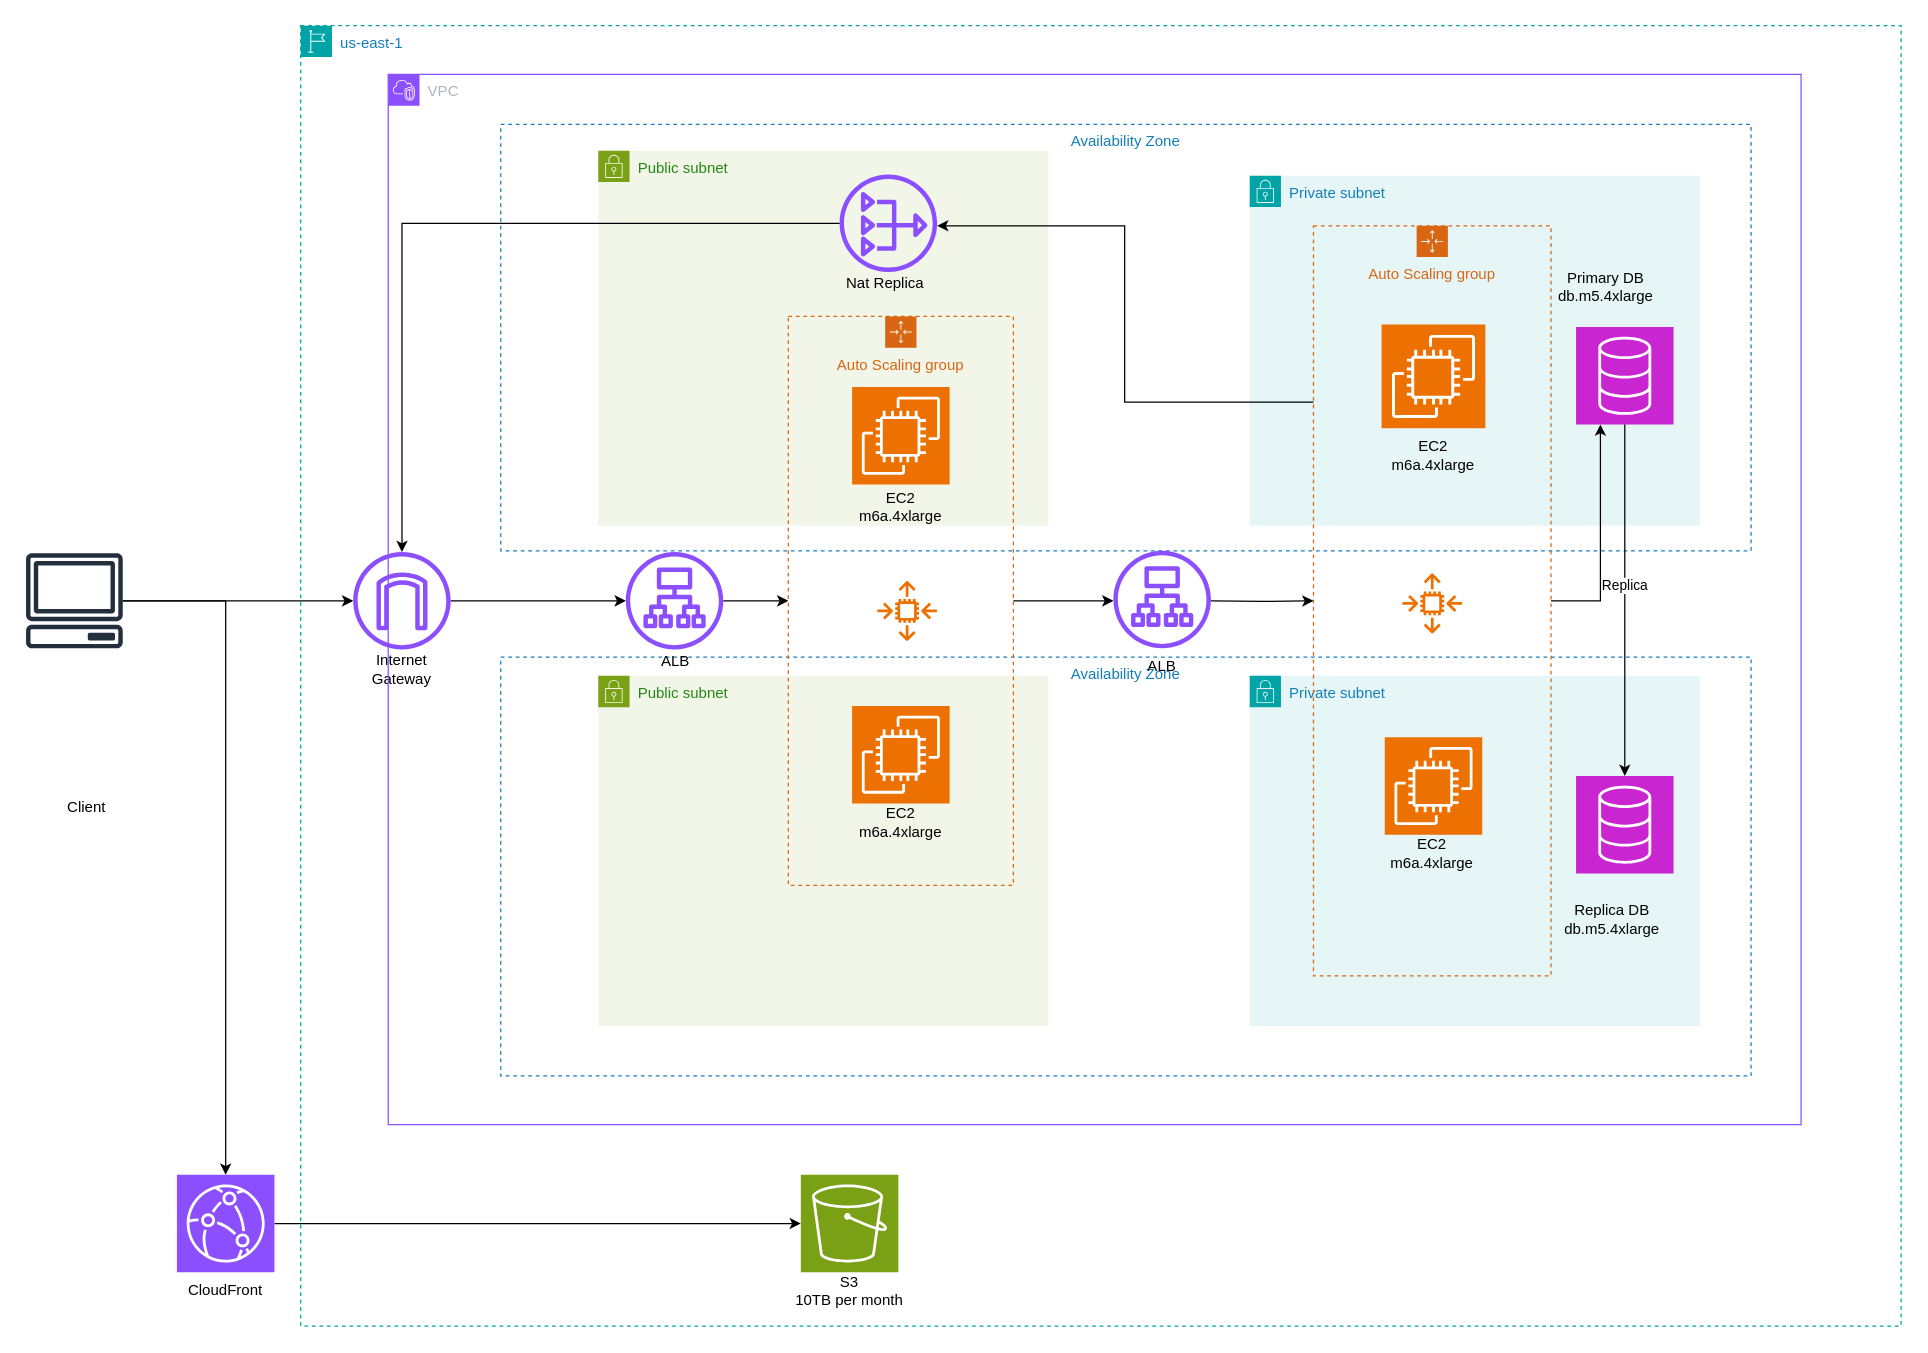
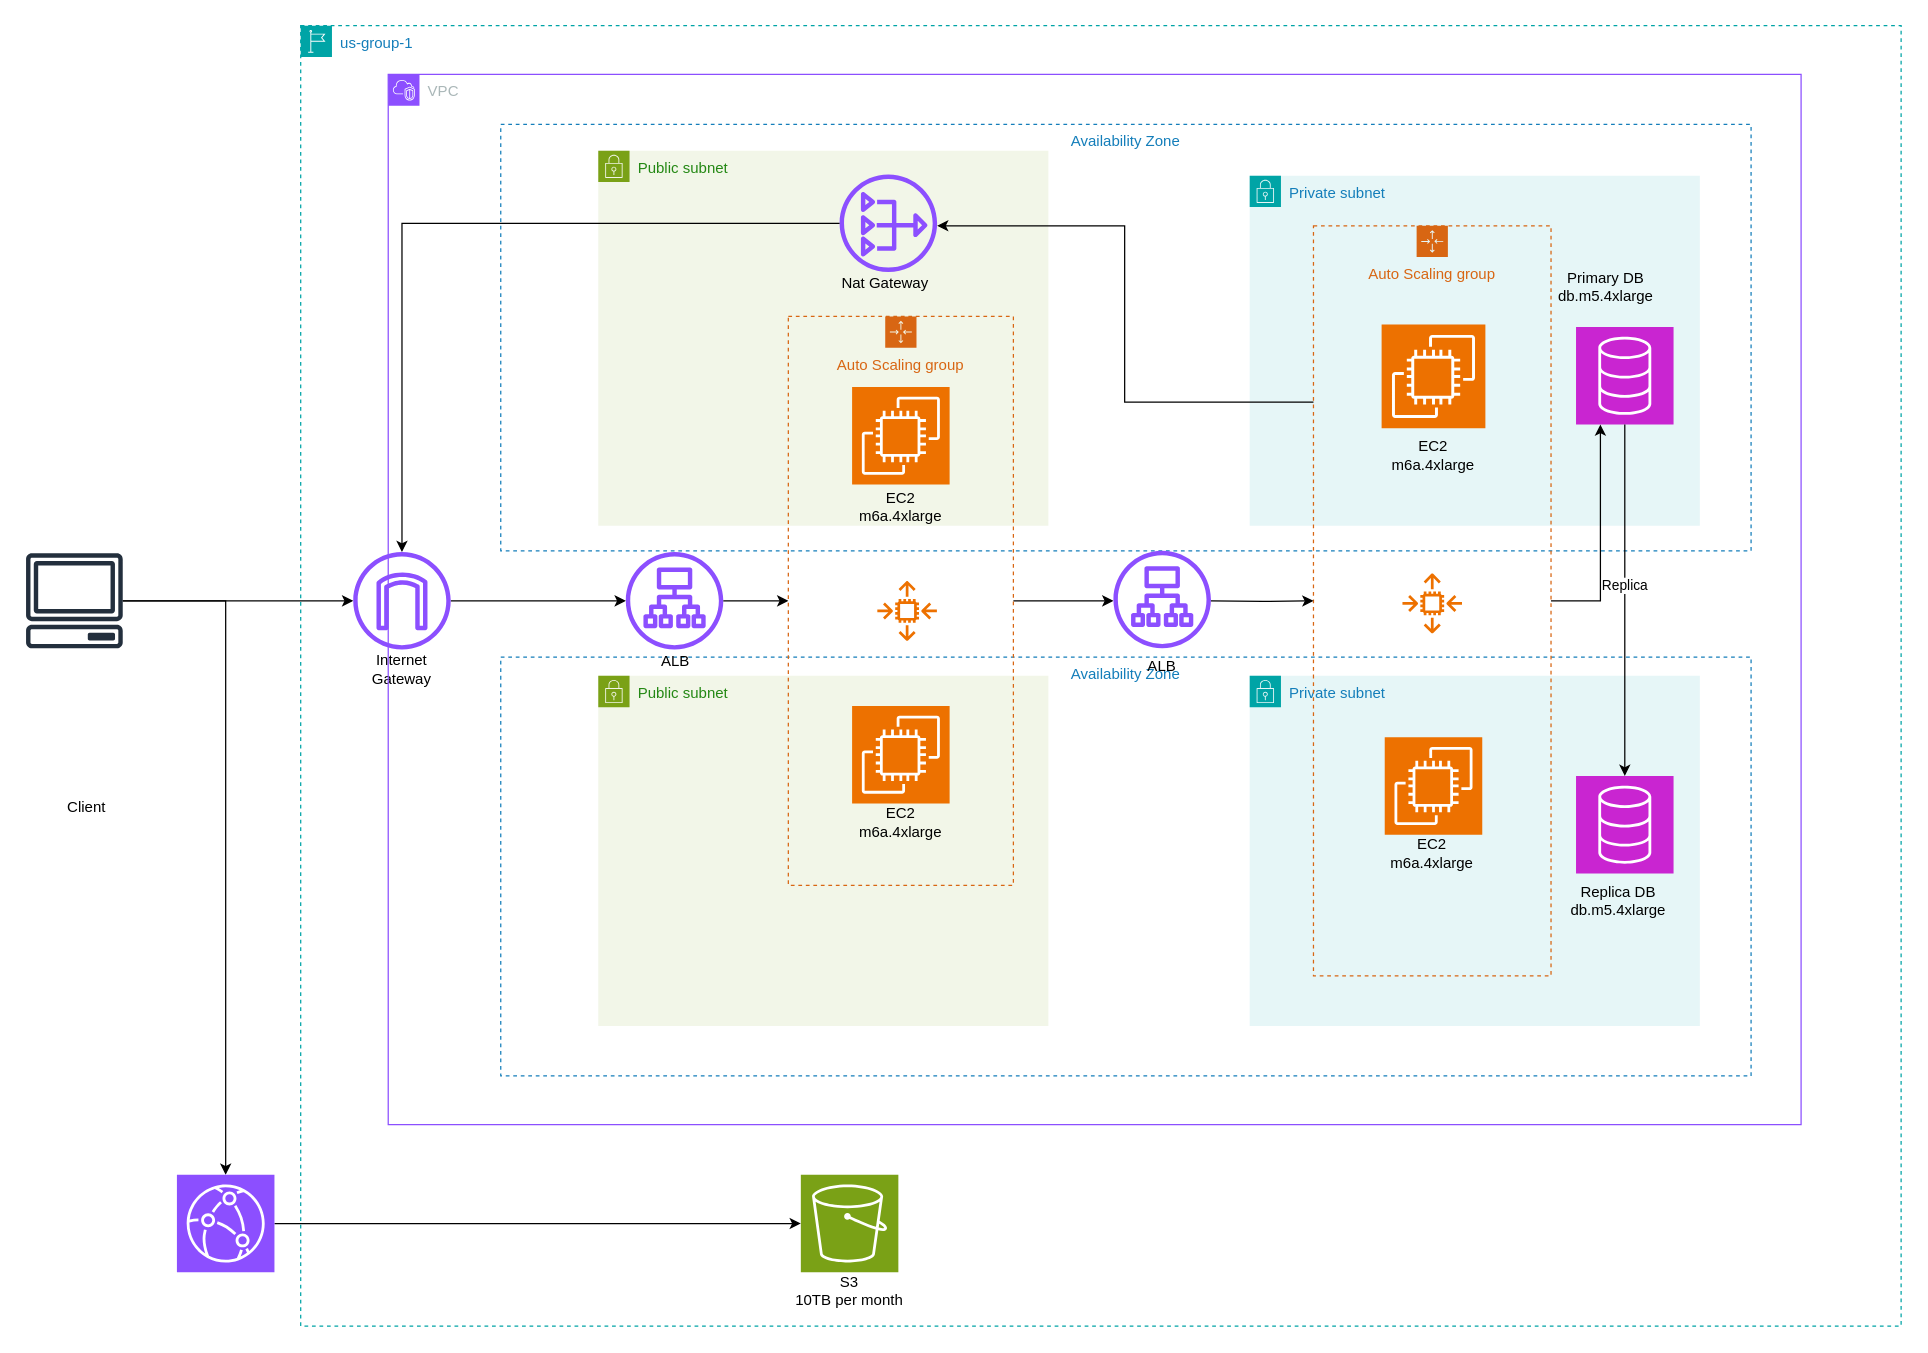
node "us-east-1": label "us-east-1" -> "us-group-1"
node "Nat Replica": label "Nat Replica" -> "Nat Gateway"
node "Replica DB db.m5.4xlarge": moved (1612, 919) -> (1618, 901)
node "CloudFront": removed
